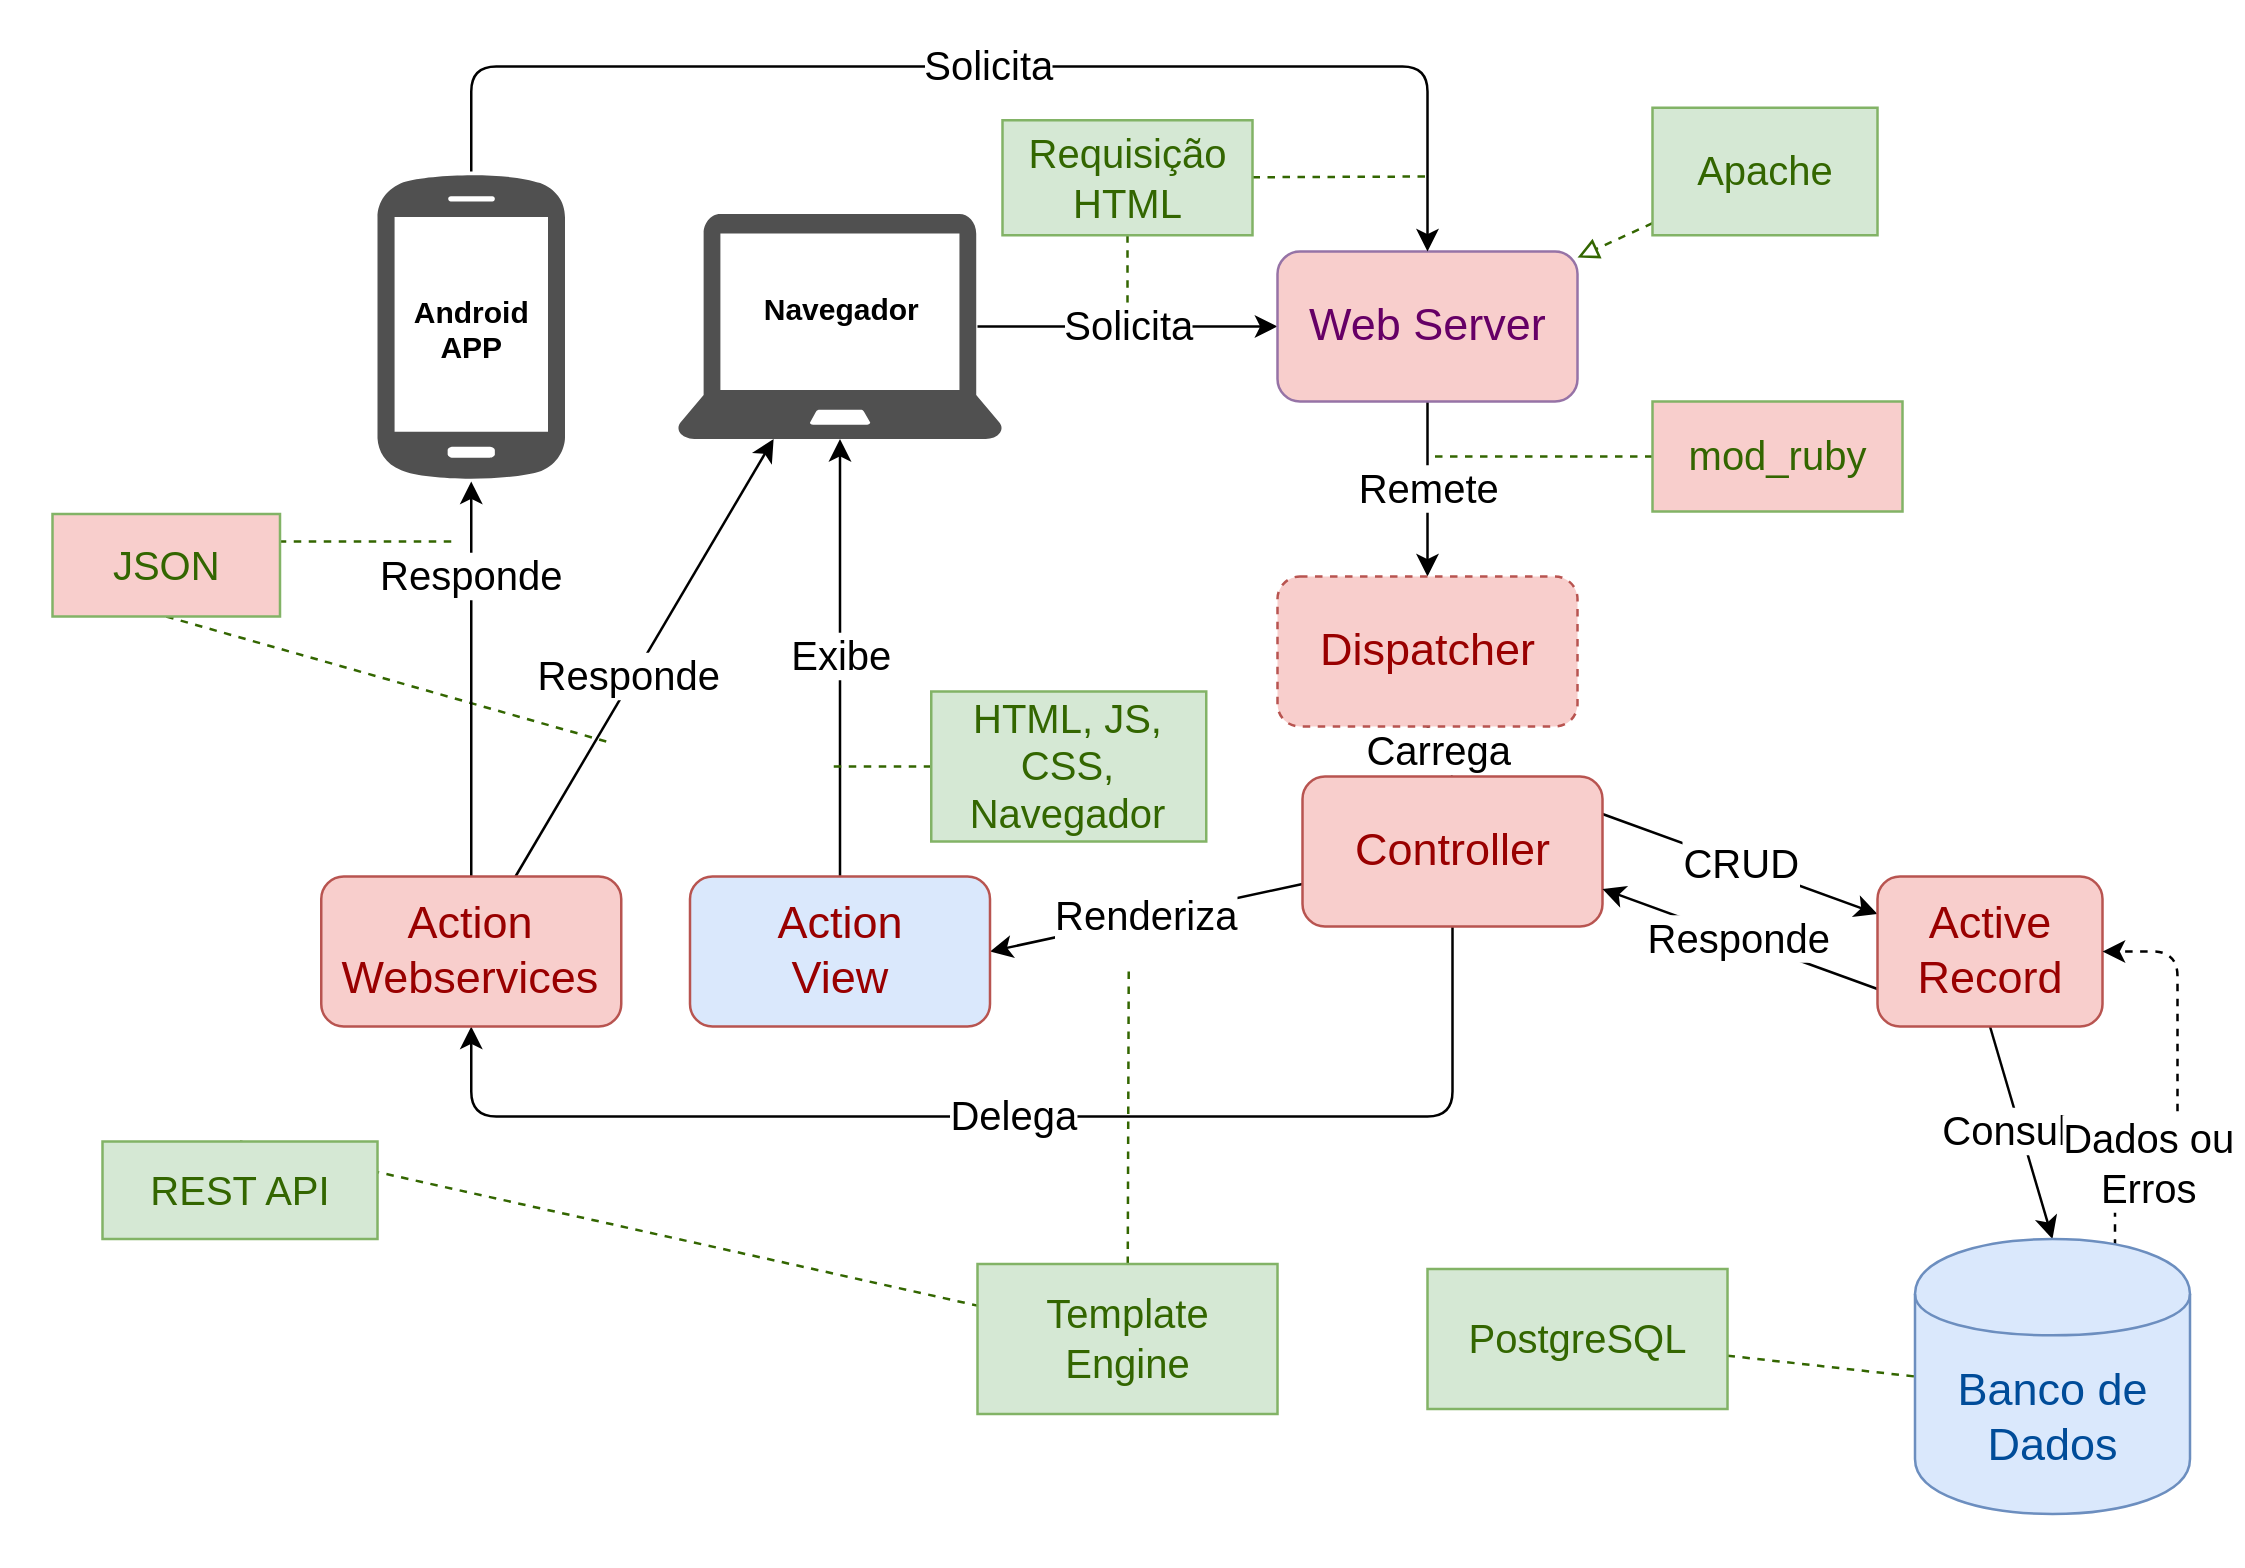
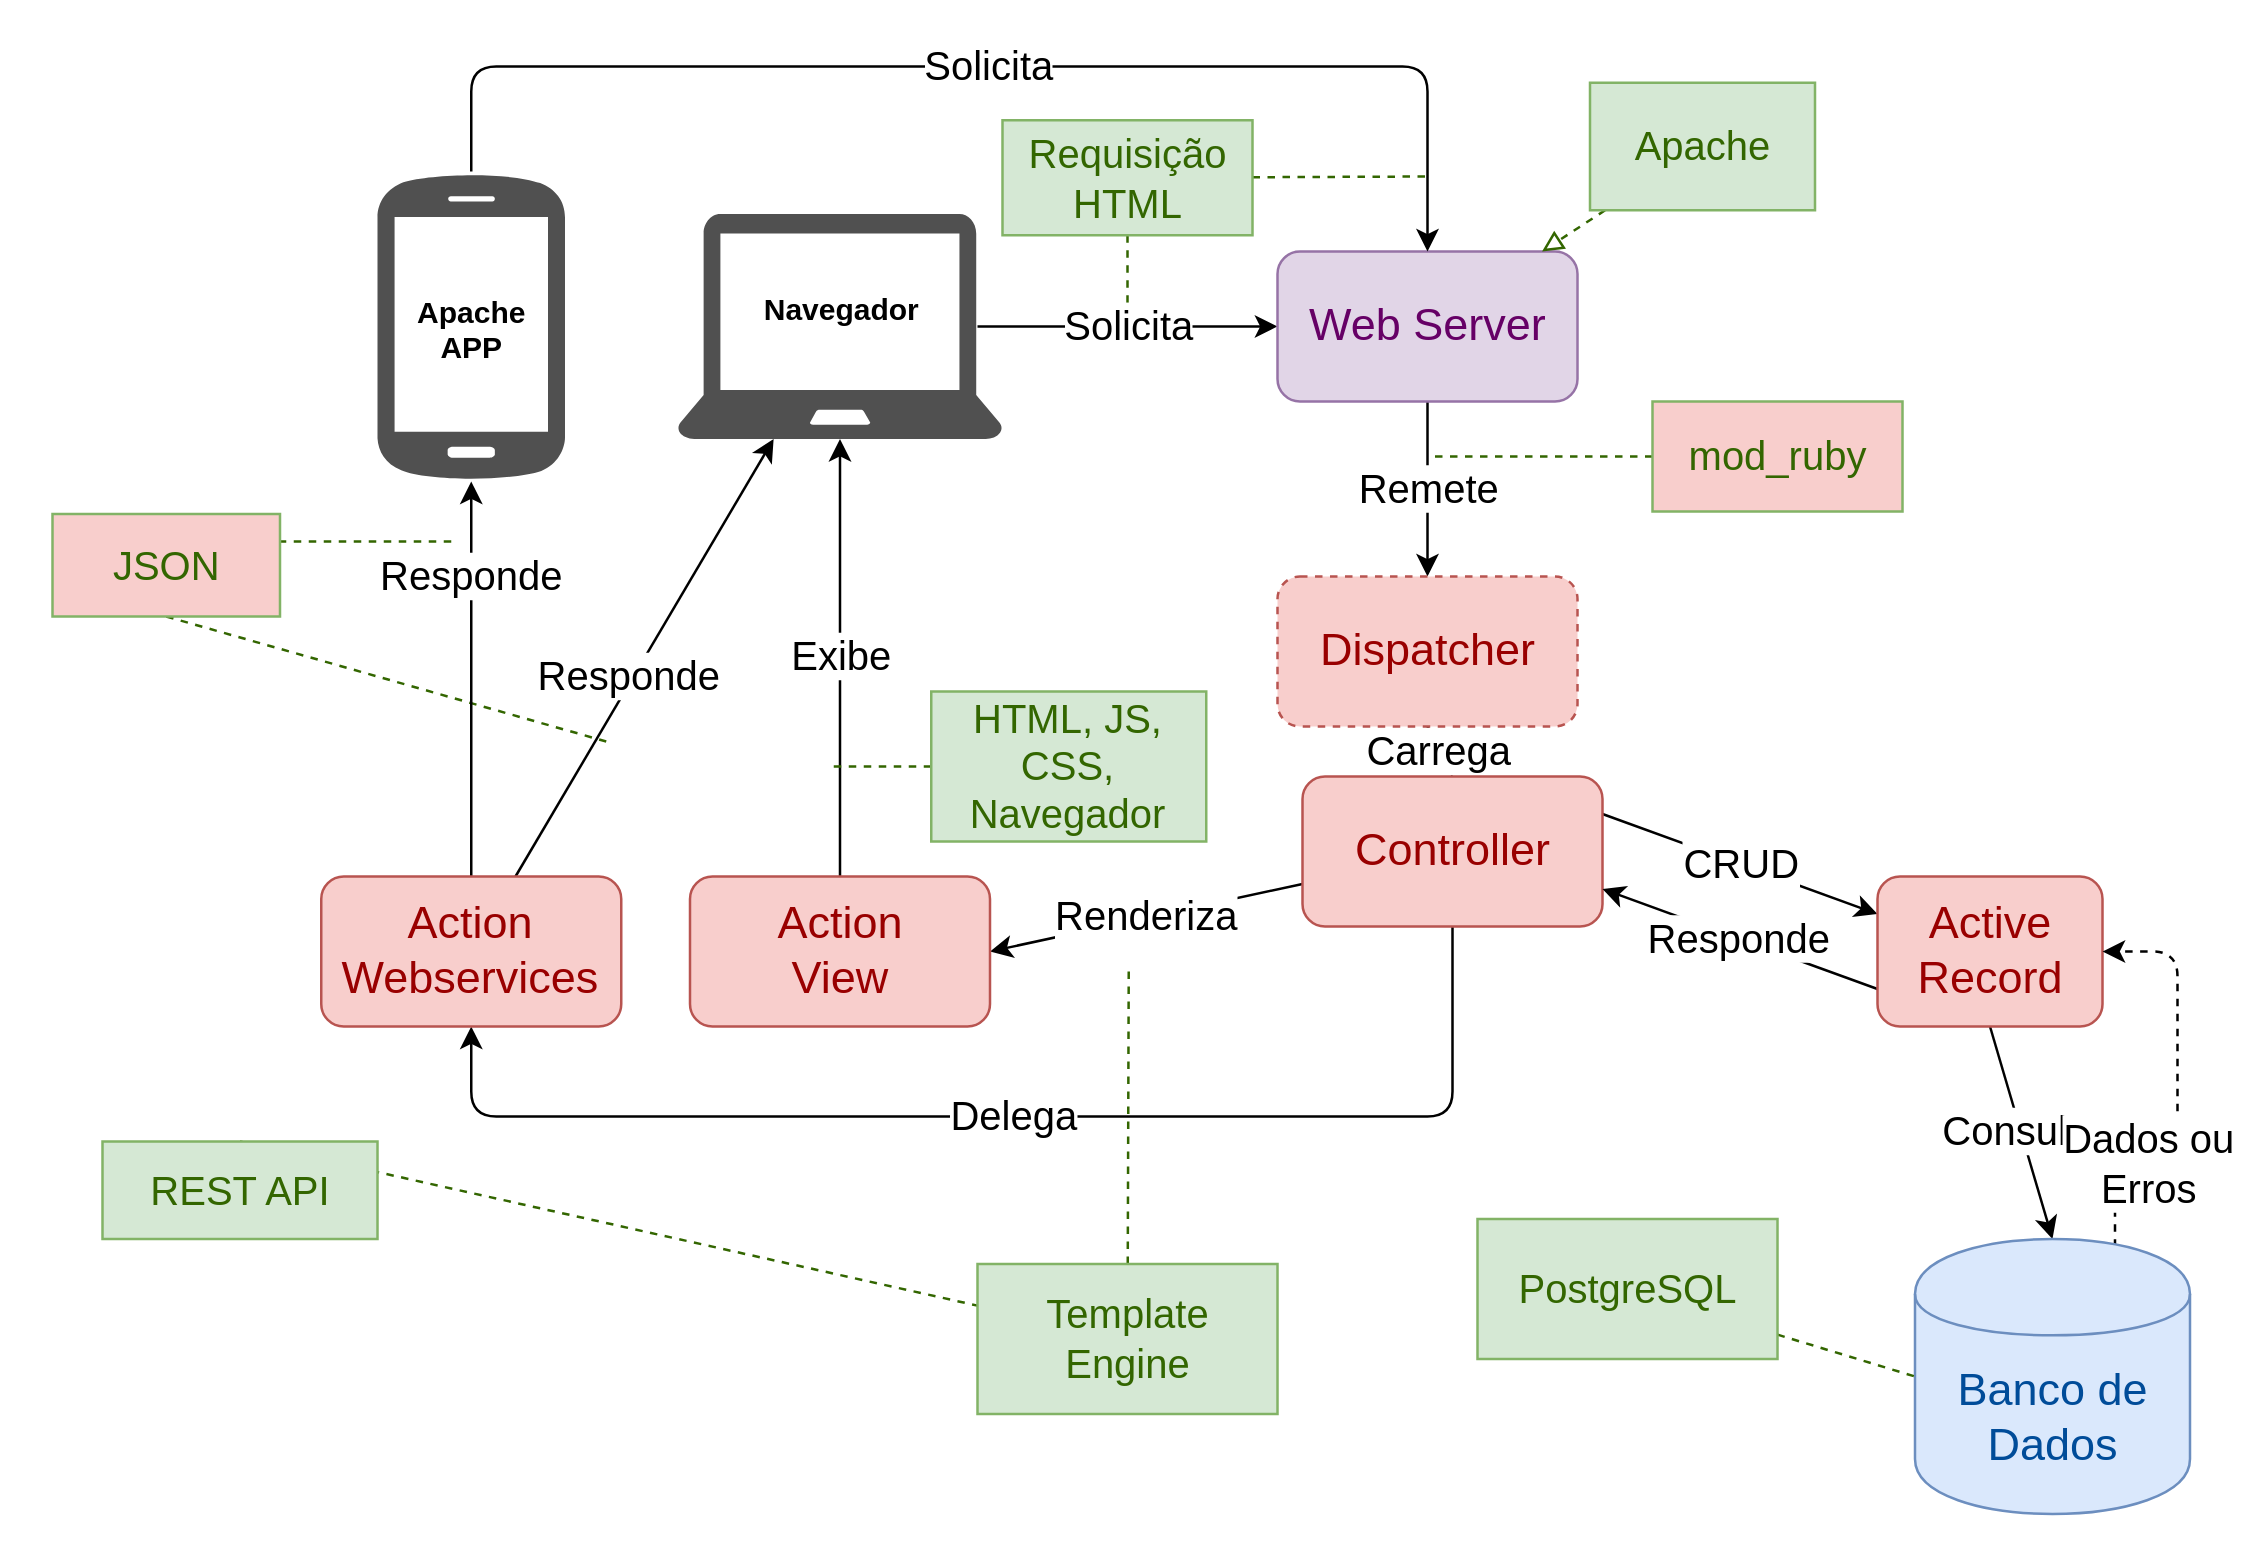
node "Apache": moved (1765, 171) -> (1703, 146)
node "Web Server": fillcolor #f8cecc -> #e1d5e7
node "Android APP": label "Android APP" -> "Apache APP"
node "Action View": fillcolor #dae8fc -> #f8cecc
node "PostgreSQL": moved (1578, 1339) -> (1628, 1289)
